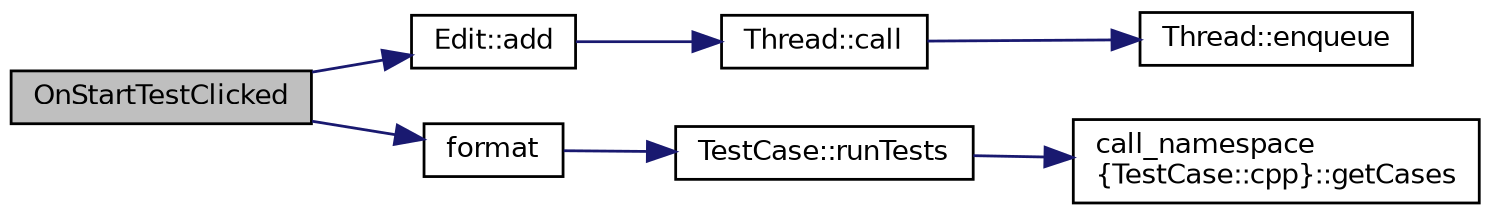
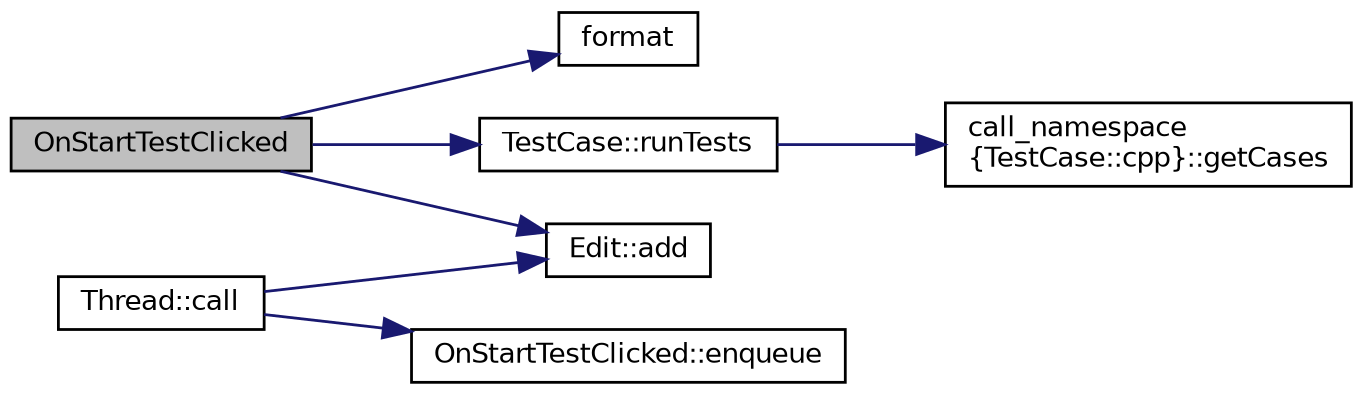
node "Thread::enqueue": label "Thread::enqueue" -> "OnStartTestClicked::enqueue"
edge "Edit::add" -> "Thread::call": reversed
edge "format" -> "TestCase::runTests": now "OnStartTestClicked" -> "TestCase::runTests"
